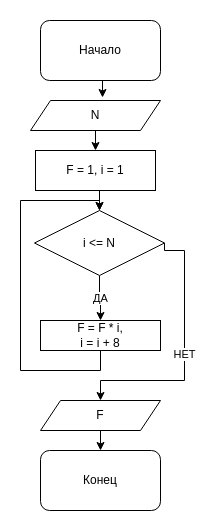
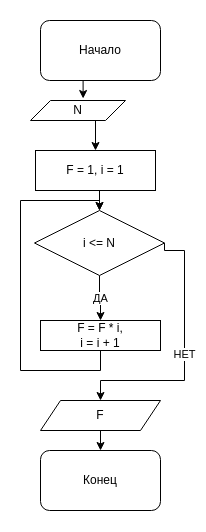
node "N": size 130x30 -> 95x20
node "F = F * i, i = i + 8": label "F = F * i, i = i + 8" -> "F = F * i, i = i + 1"
